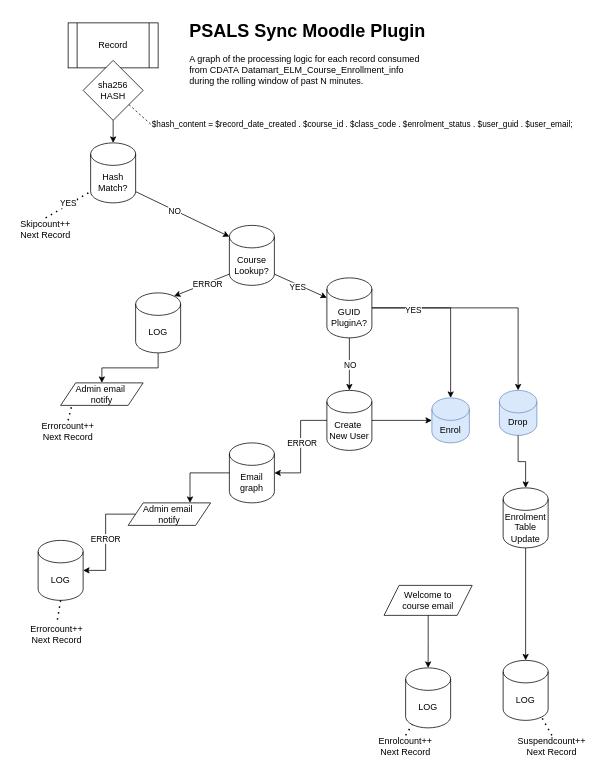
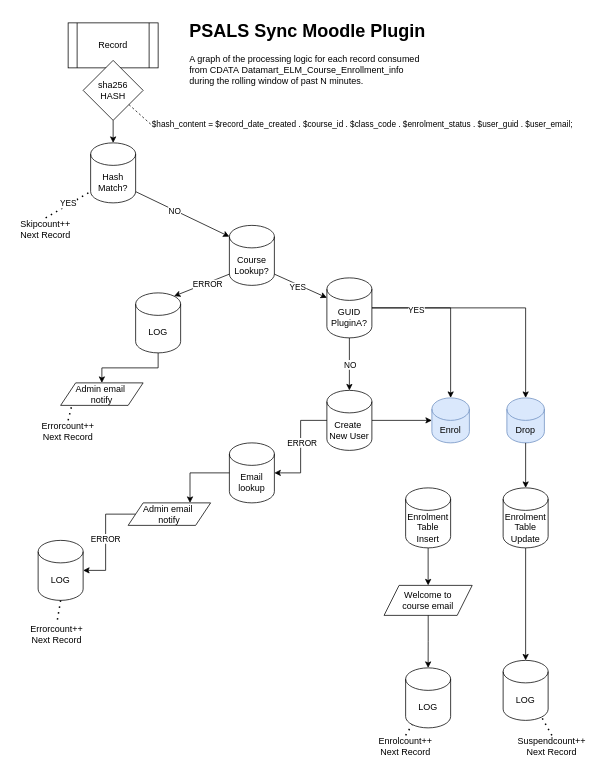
node "Drop": moved (518, 413) -> (525, 420)
node "Email graph": label "Email graph" -> "Email lookup"
node "Enrolment Table Insert": added
edge "Enrolment Table Insert" -> "Welcome to course email": added
